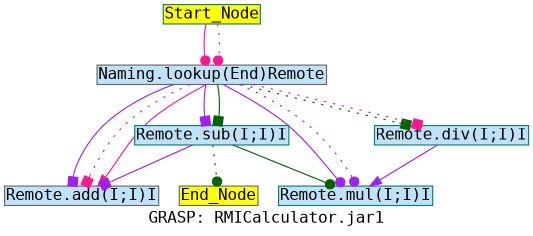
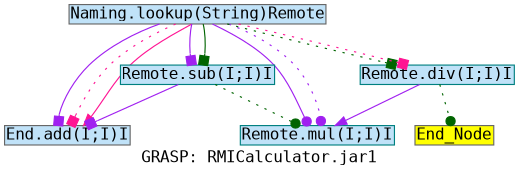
node "Start_Node": removed
node "Naming.lookup(End)Remote": label "Naming.lookup(End)Remote" -> "Naming.lookup(String)Remote"
edge "Remote.sub(I;I)I" -> "End_Node": now "Remote.div(I;I)I" -> "End_Node"
edge "Remote.sub(I;I)I" -> "Remote.mul(I;I)I": style solid -> dotted
node "Remote.add(I;I)I": label "Remote.add(I;I)I" -> "End.add(I;I)I"
